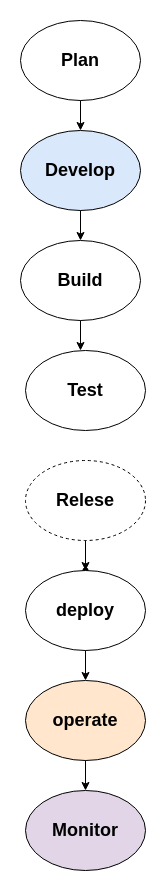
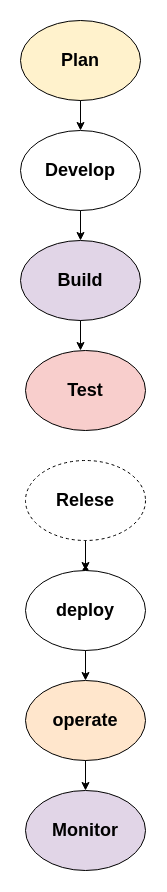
node "Plan": fillcolor #ffffff -> #fff2cc
node "Develop": fillcolor #dae8fc -> #ffffff
node "Build": fillcolor #ffffff -> #e1d5e7
node "Test": fillcolor #ffffff -> #f8cecc
